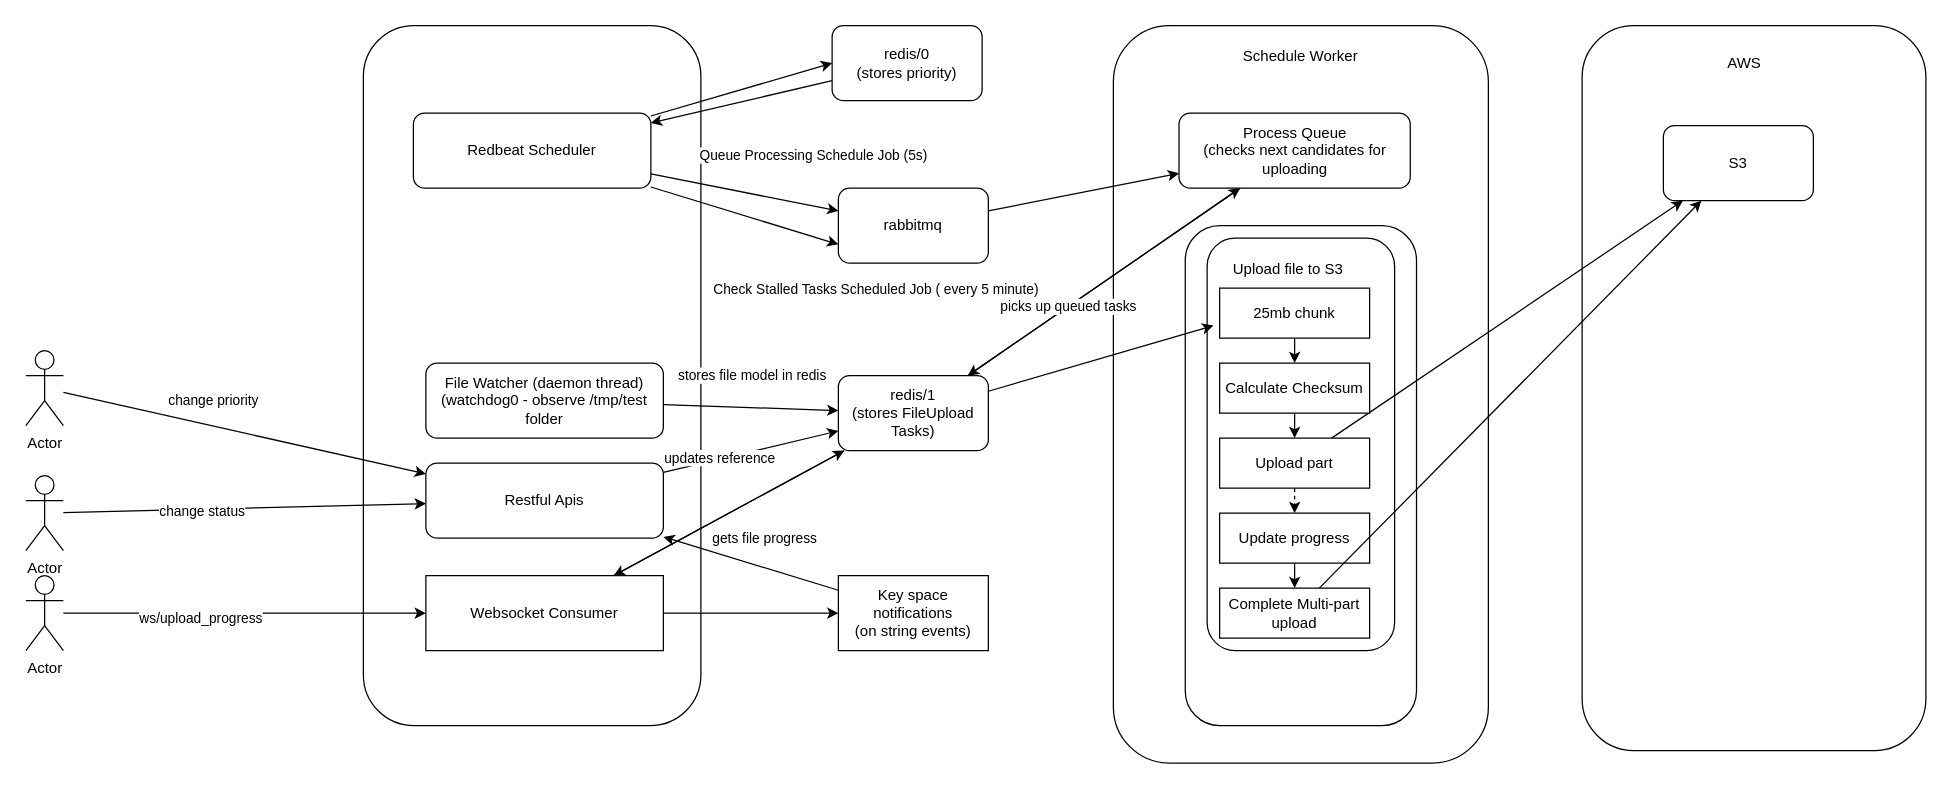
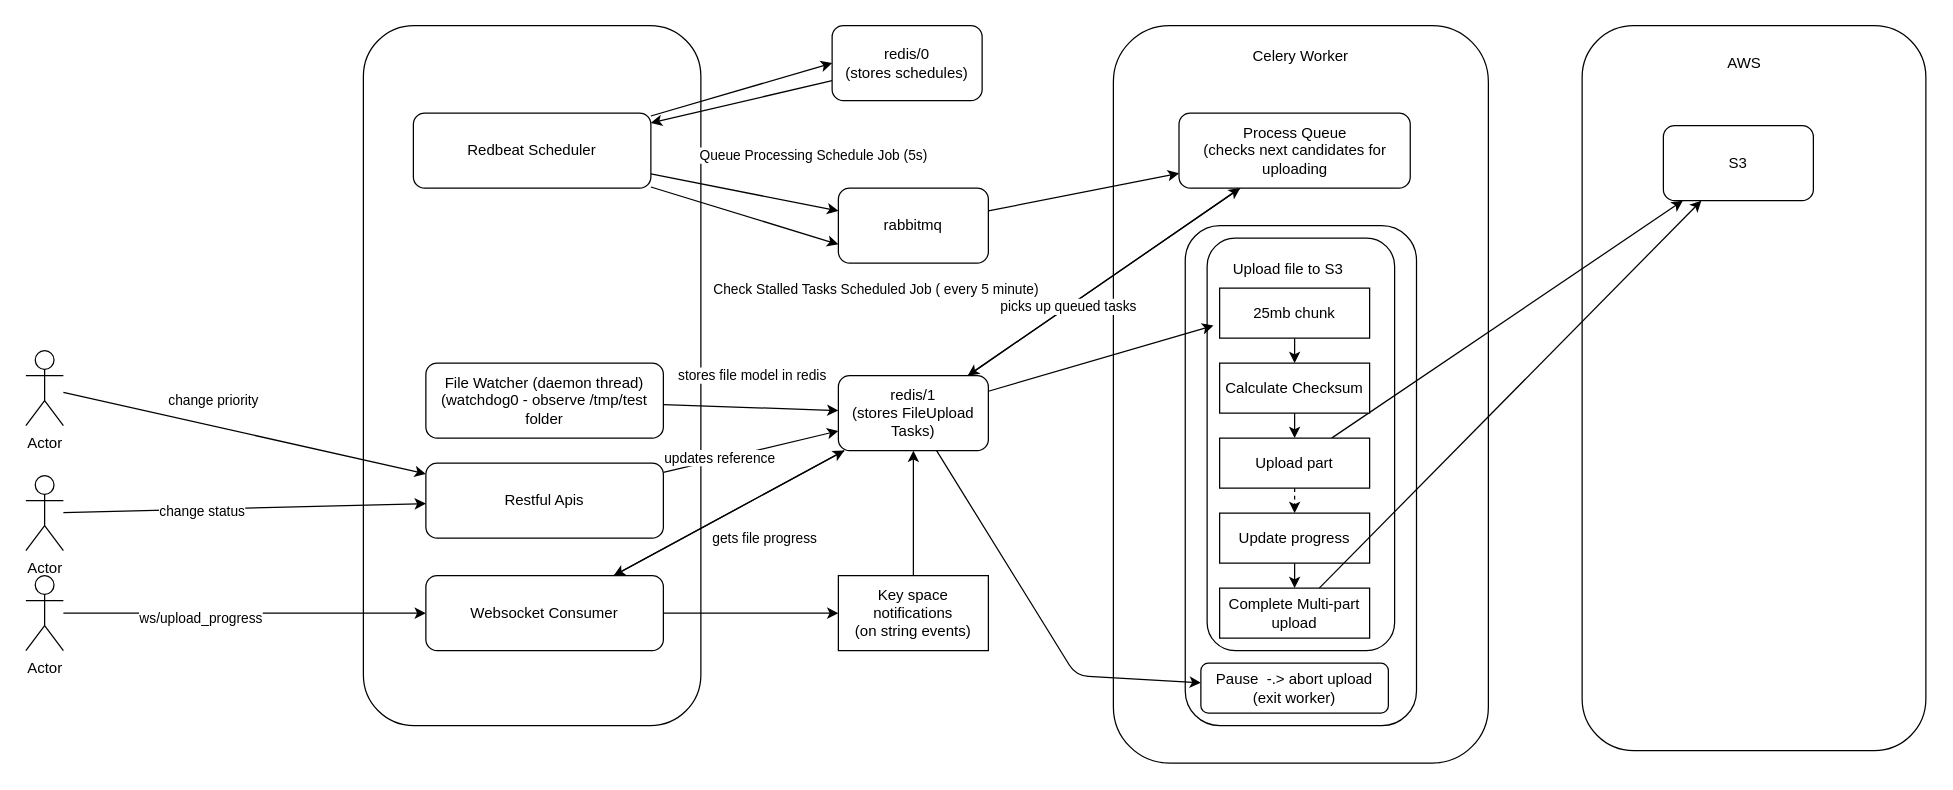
node "Schedule Worker": label "Schedule Worker" -> "Celery Worker"
node "redis/0 (stores priority)": label "redis/0 (stores priority)" -> "redis/0 (stores schedules)"
edge "Key space notifications (on string events)" -> "Restful Apis": now "Key space notifications (on string events)" -> "redis/1 (stores FileUpload Tasks)"
edge "redis/1 (stores FileUpload Tasks)" -> "Pause -.> abort upload (exit worker)": added
node "Websocket Consumer": shape rectangle -> rounded rectangle
node "Pause -.> abort upload (exit worker)": added
